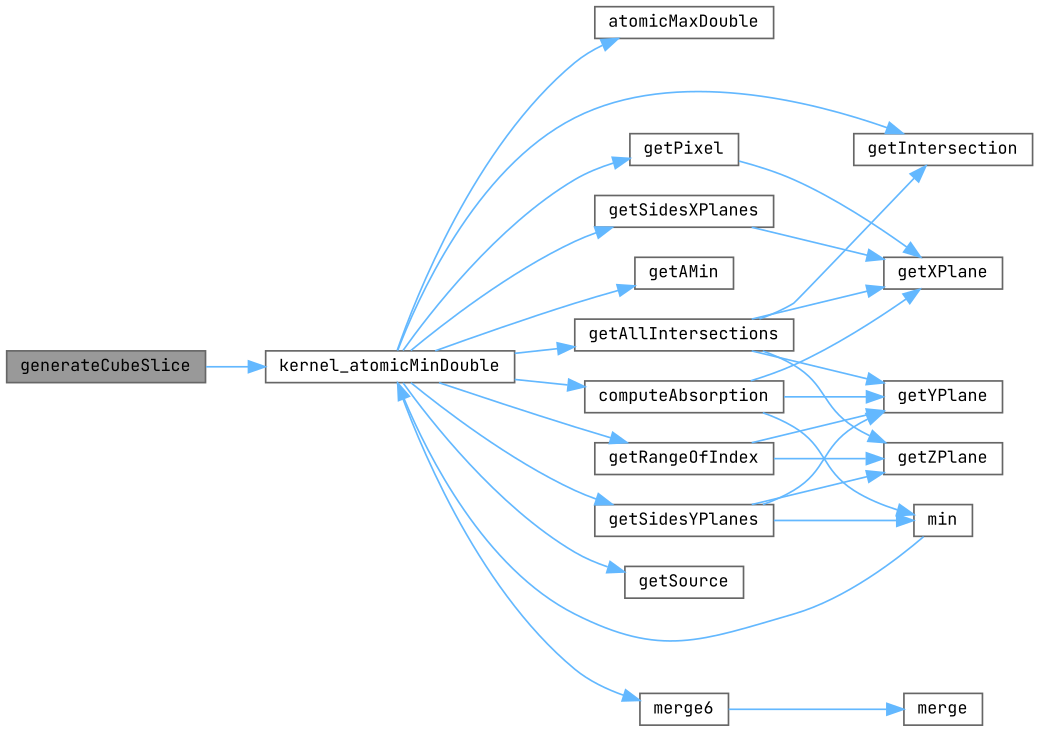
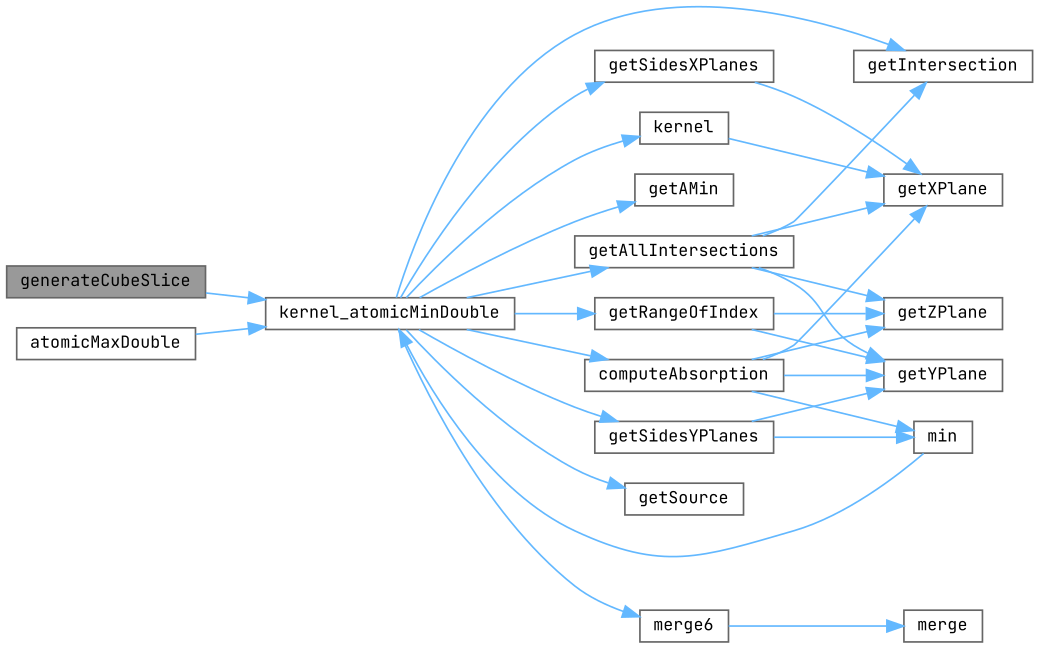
node "getPixel": label "getPixel" -> "kernel"
edge "kernel_atomicMinDouble" -> "atomicMaxDouble": reversed
edge "getSidesYPlanes" -> "getZPlane": now "computeAbsorption" -> "getZPlane"
